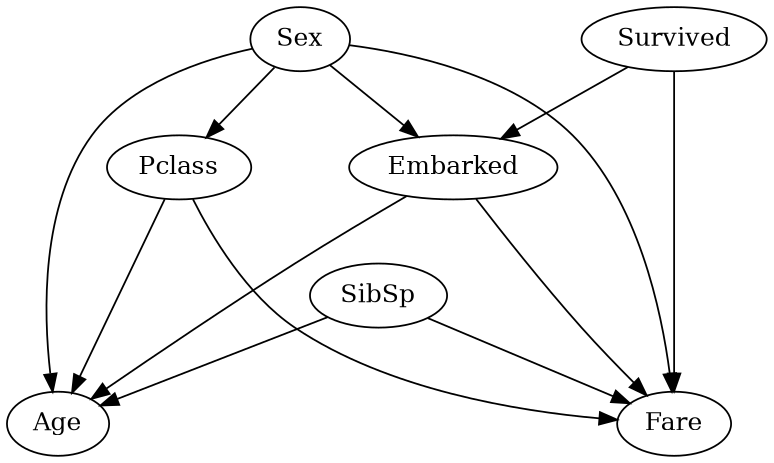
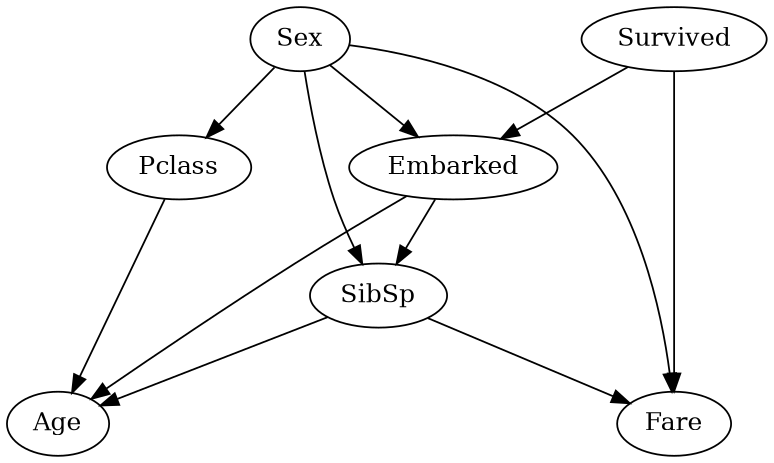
edge "Sex" -> "Age": now "Sex" -> "SibSp"
edge "Embarked" -> "Fare": now "Embarked" -> "SibSp"
edge "Pclass" -> "Fare": removed
